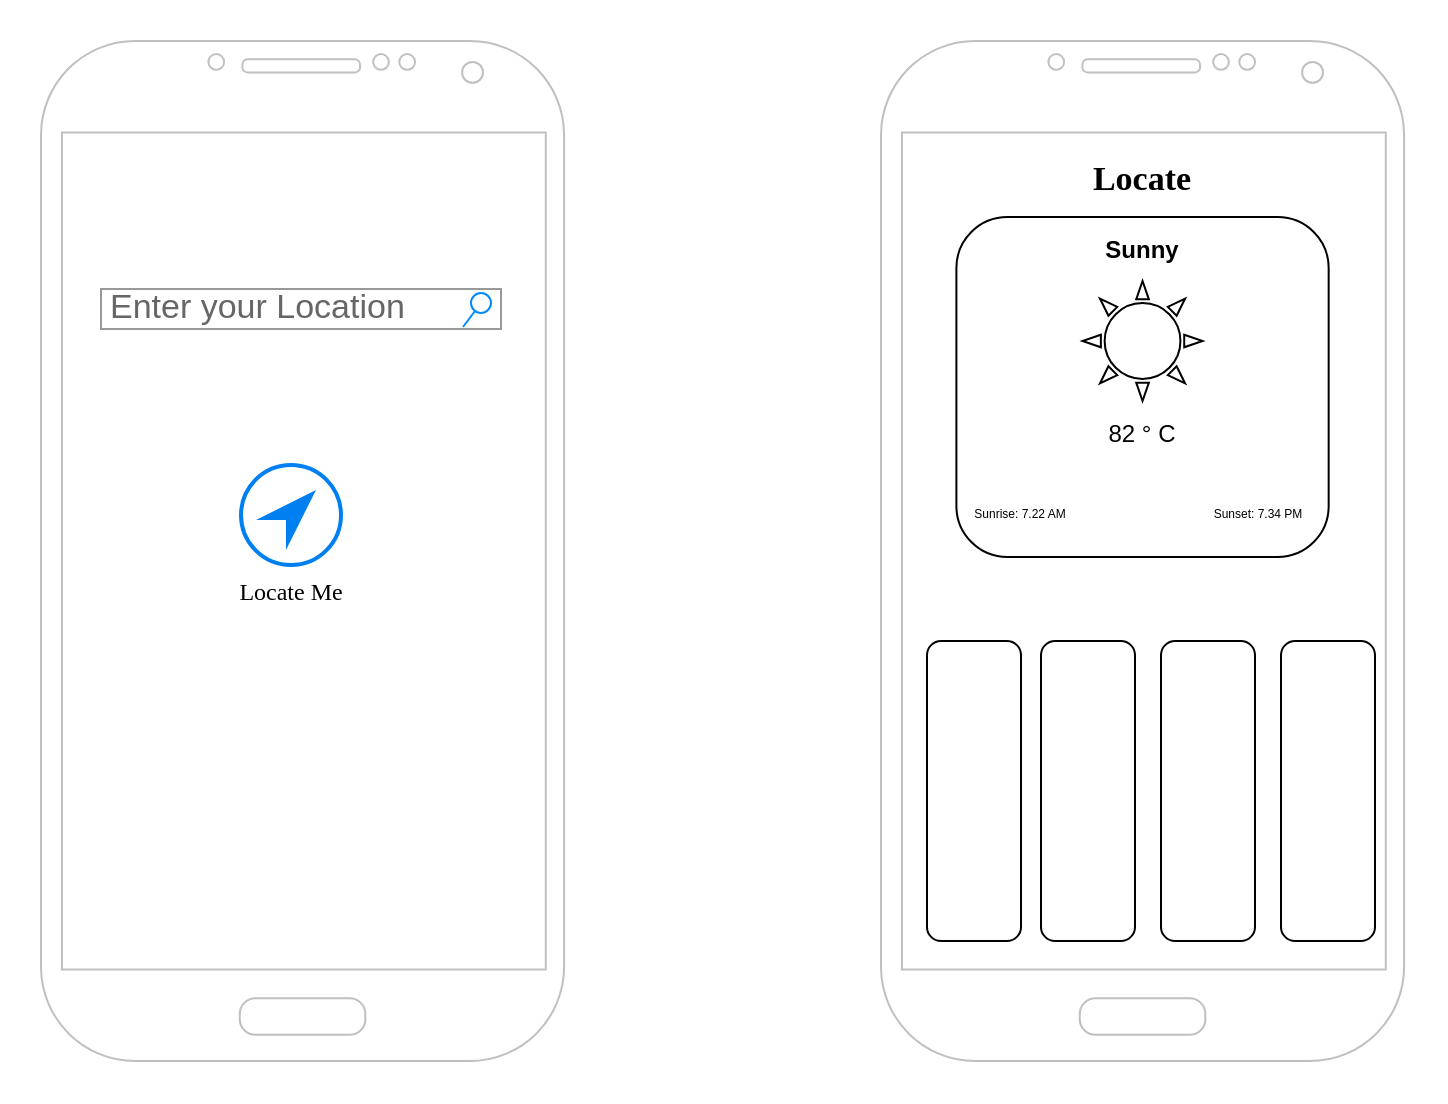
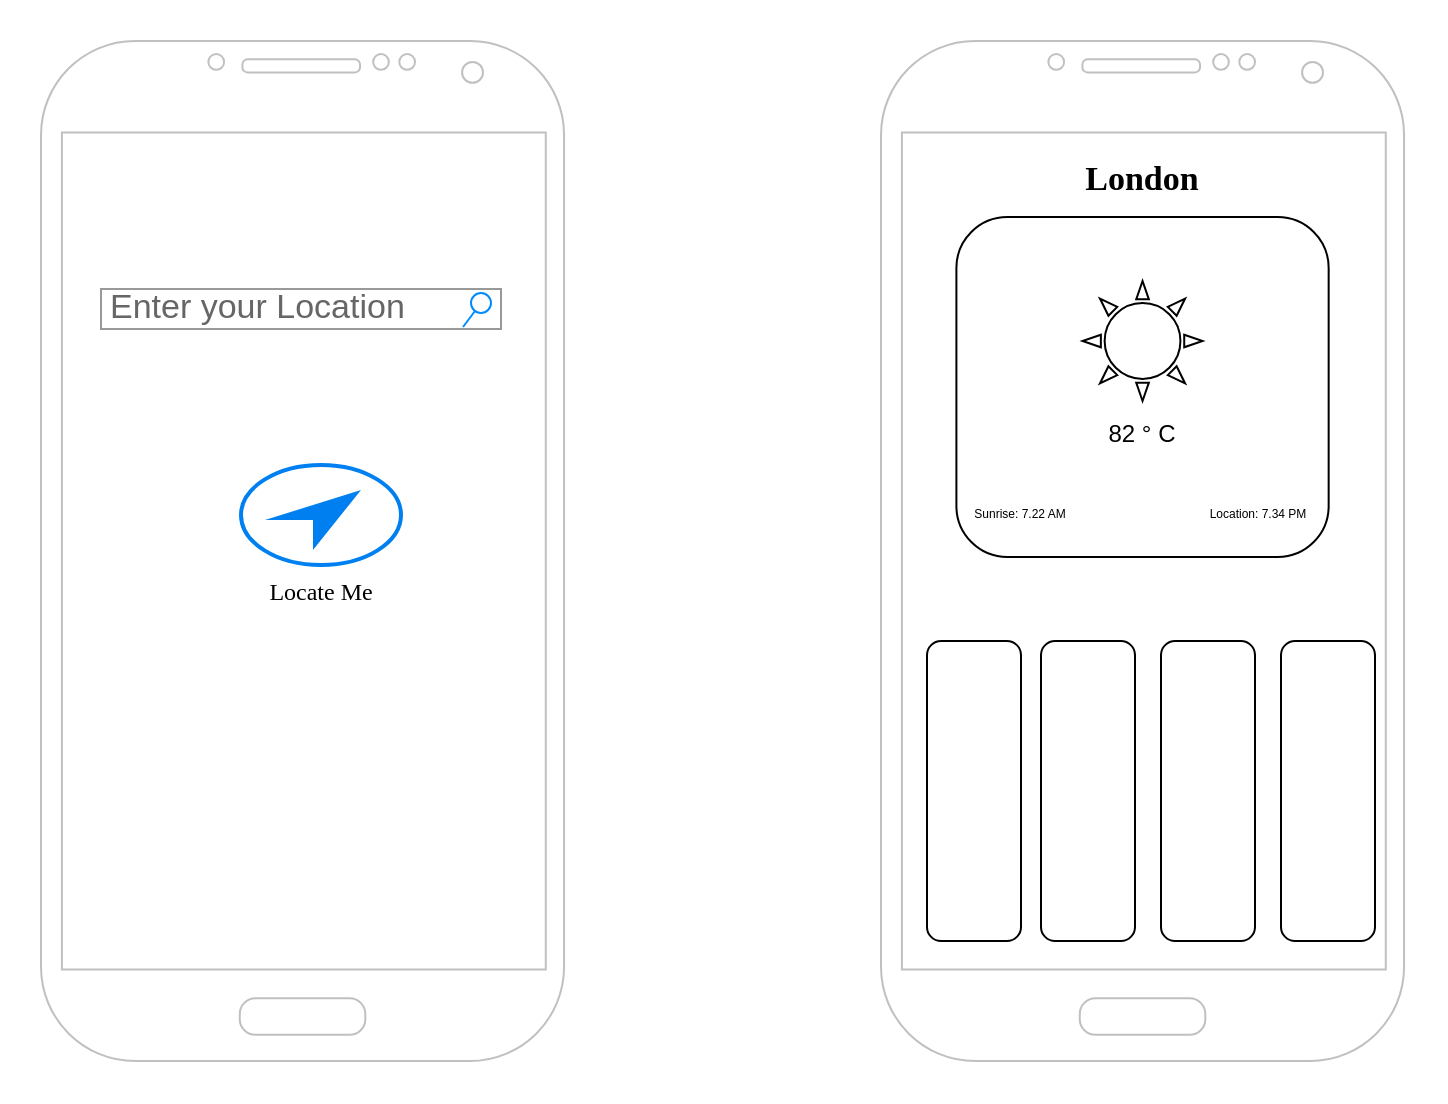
node "Locate": label "Locate" -> "London"
node "Sunny": removed
node "Locate Me": size 100x100 -> 160x100
node "Sunset: 7.34 PM": label "Sunset: 7.34 PM" -> "Location: 7.34 PM"
